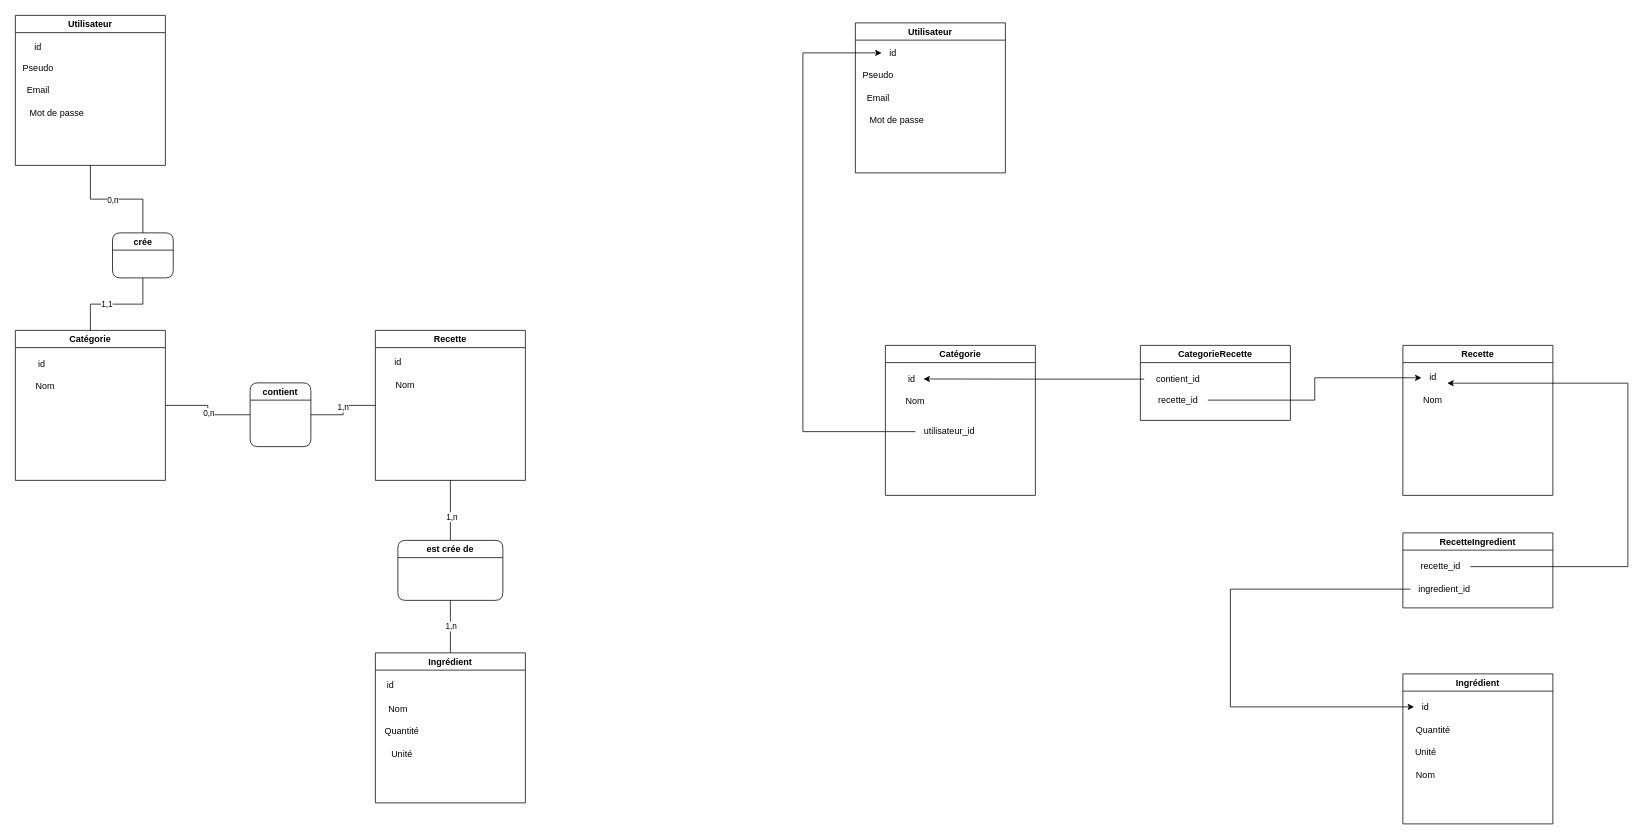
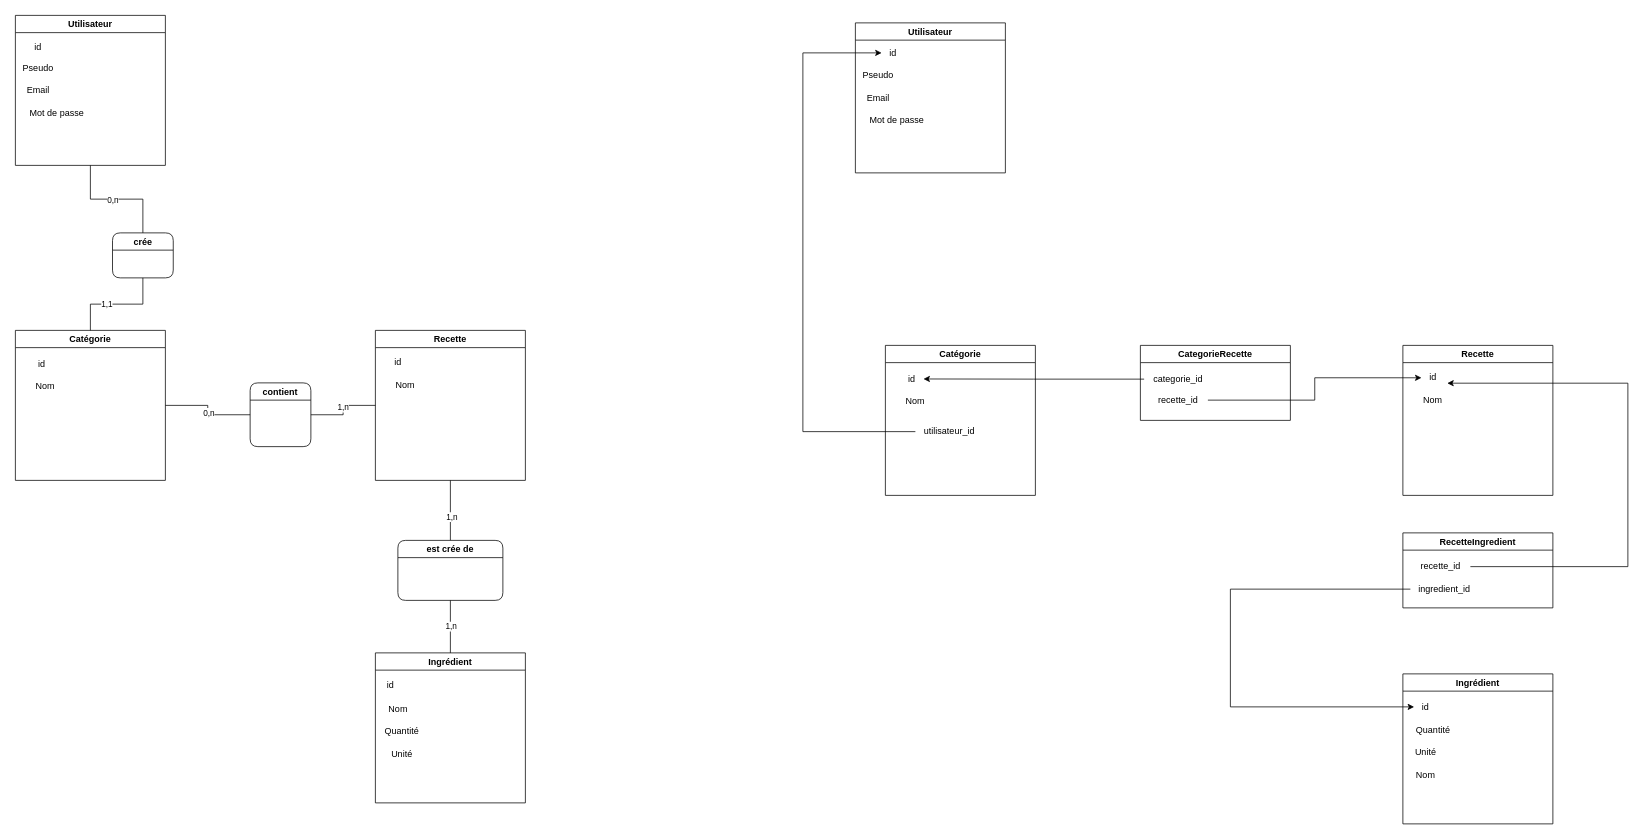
node "contient_id": label "contient_id" -> "categorie_id"
